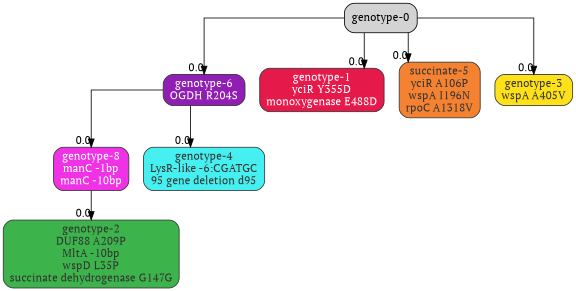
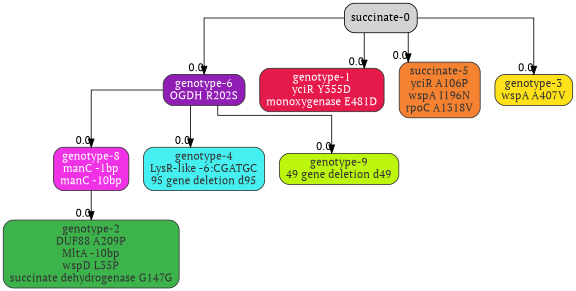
node "genotype-0": label "genotype-0" -> "succinate-0"
node "genotype-6 OGDH R204S": label "genotype-6 OGDH R204S" -> "genotype-6 OGDH R202S"
node "genotype-1 yciR Y355D monoxygenase E488D": label "genotype-1 yciR Y355D monoxygenase E488D" -> "genotype-1 yciR Y355D monoxygenase E481D"
node "genotype-3 wspA A405V": label "genotype-3 wspA A405V" -> "genotype-3 wspA A407V"
node "genotype-9 49 gene deletion d49": added
